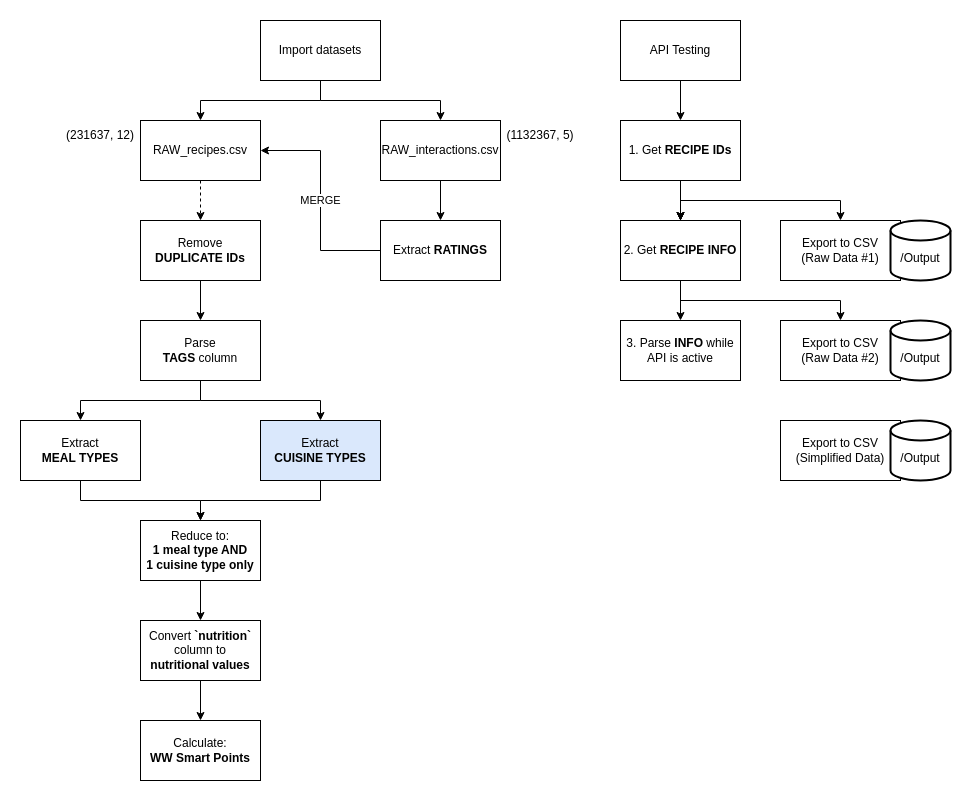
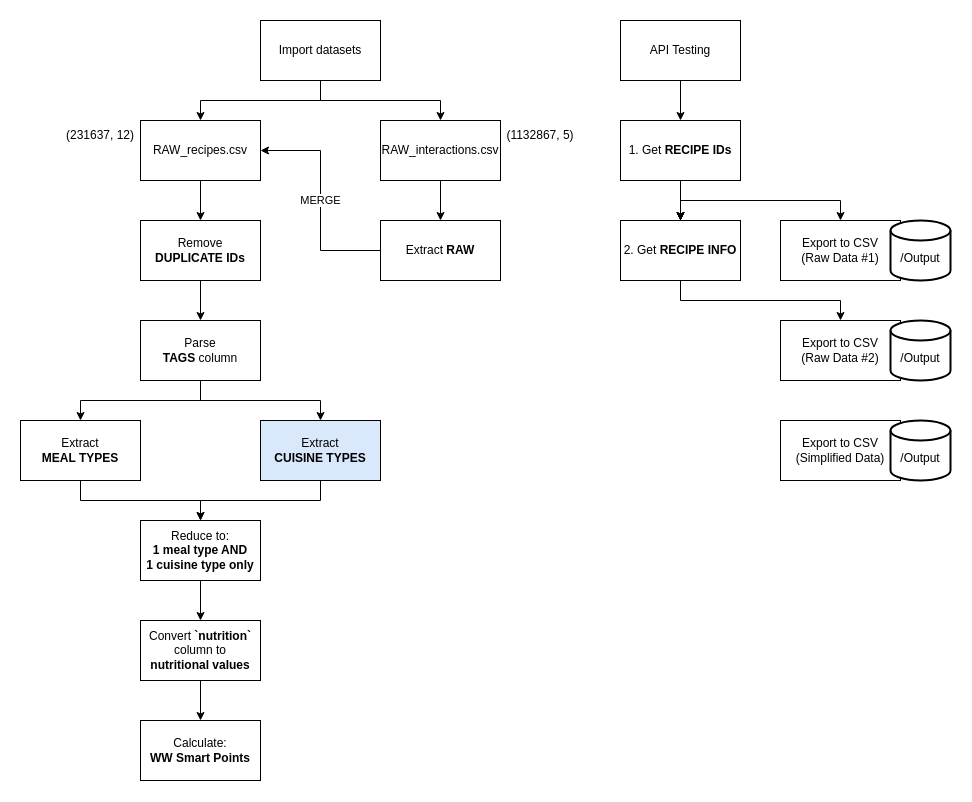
node "(1132367, 5)": label "(1132367, 5)" -> "(1132867, 5)"
edge "RAW_recipes.csv" -> "Remove DUPLICATE IDs": style dashed -> solid
node "Extract RATINGS": label "Extract RATINGS" -> "Extract RAW"
edge "2. Get RECIPE INFO" -> "3. Parse INFO while API is active": removed
node "3. Parse INFO while API is active": removed
